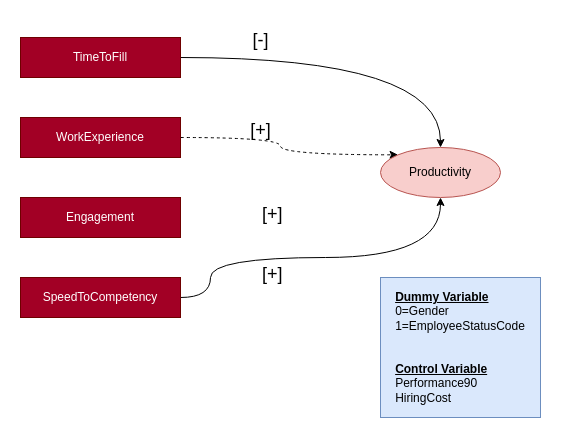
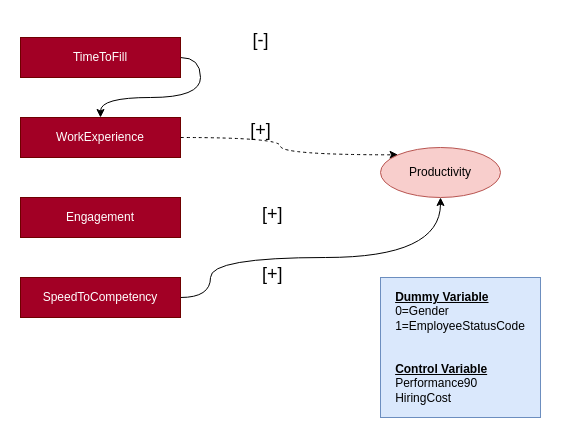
edge "TimeToFill" -> "Productivity": now "TimeToFill" -> "WorkExperience"
